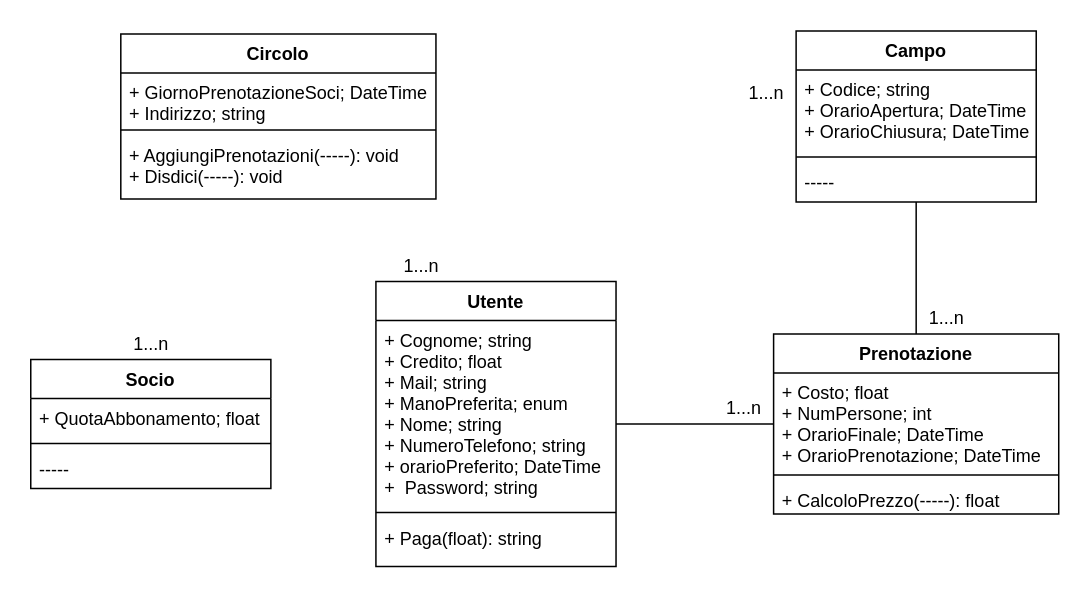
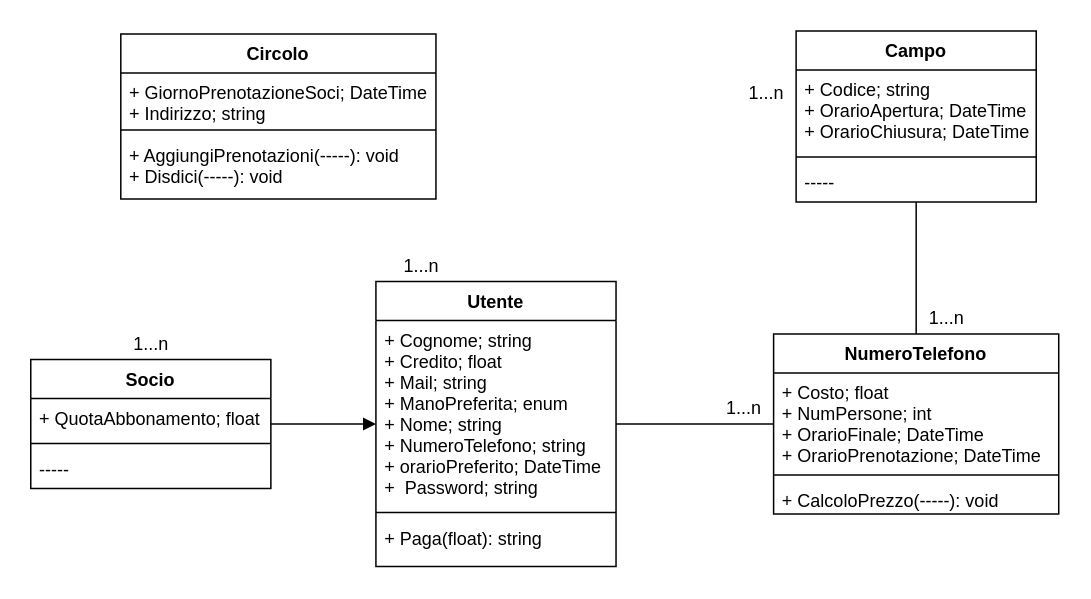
node "Prenotazione": label "Prenotazione" -> "NumeroTelefono"
edge "Socio" -> "Utente": added
node "+ CalcoloPrezzo(-----): float": label "+ CalcoloPrezzo(-----): float" -> "+ CalcoloPrezzo(-----): void"
